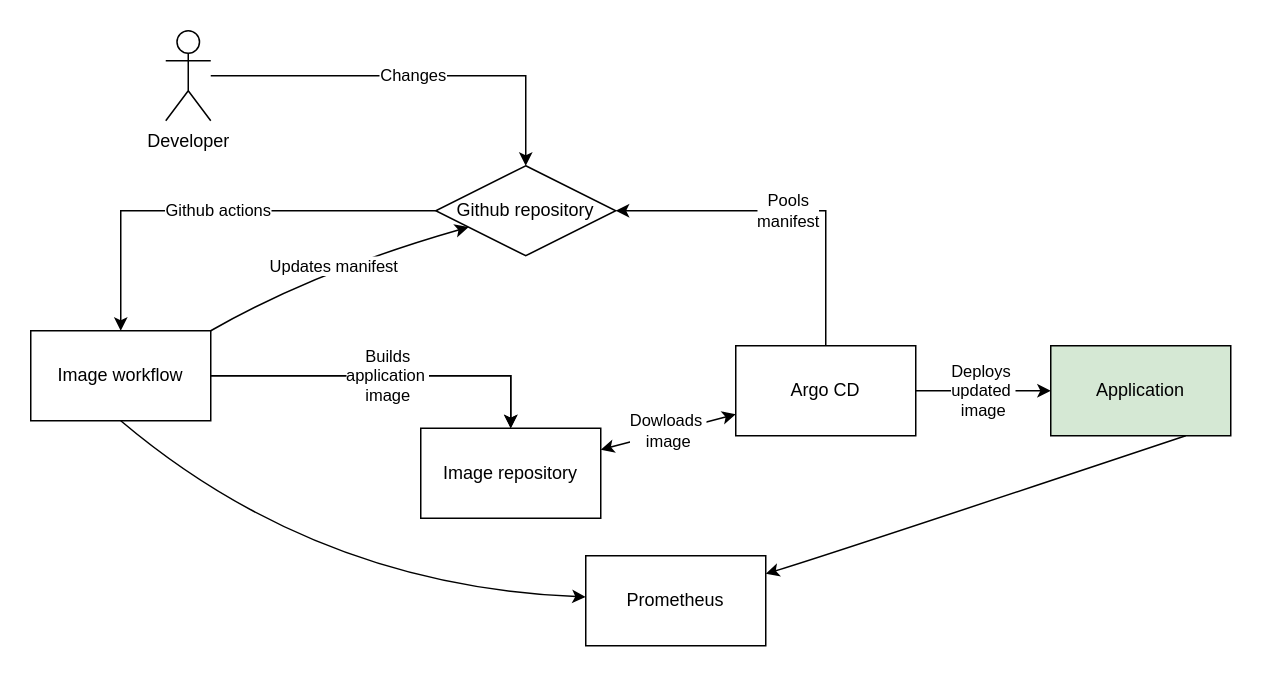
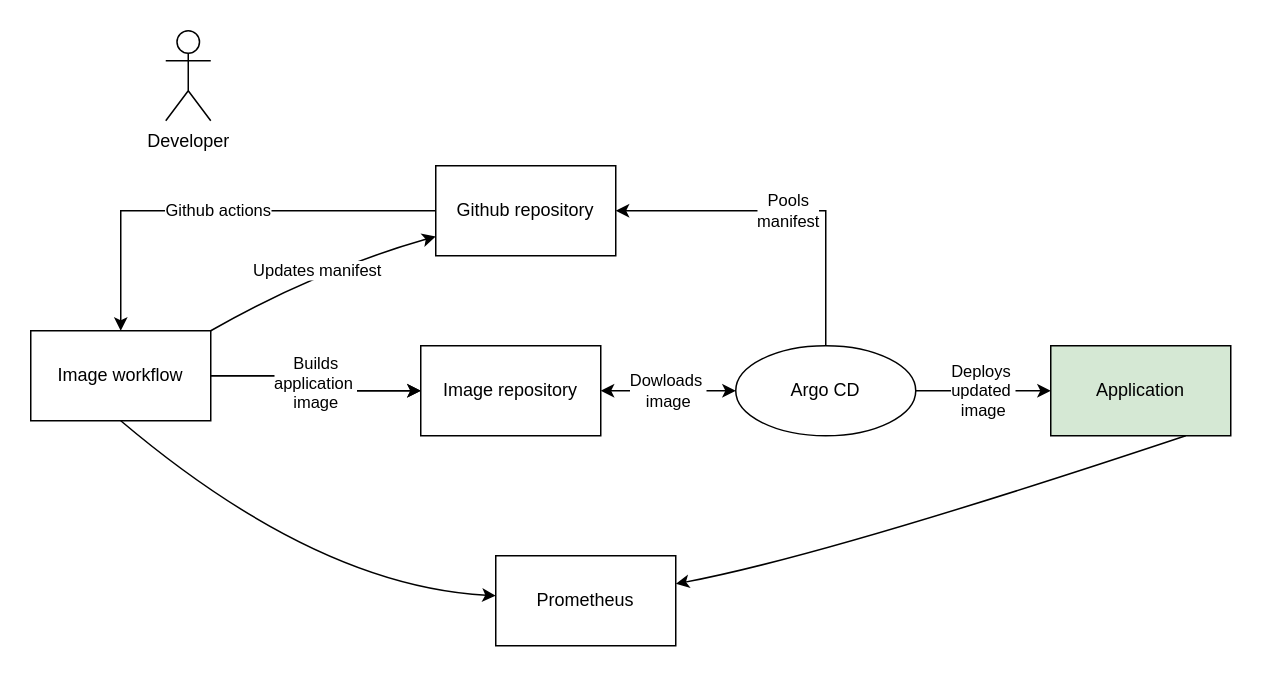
edge "Developer" -> "Github repository": removed, label "Changes"
node "Github repository": shape diamond -> rectangle
node "Argo CD": shape rectangle -> ellipse
node "Image repository": moved (511, 473) -> (511, 391)
node "Prometheus": moved (676, 601) -> (586, 601)
